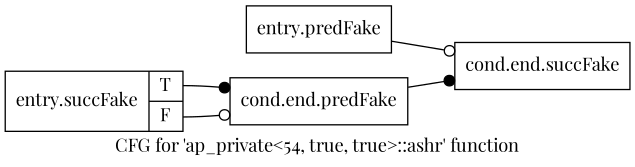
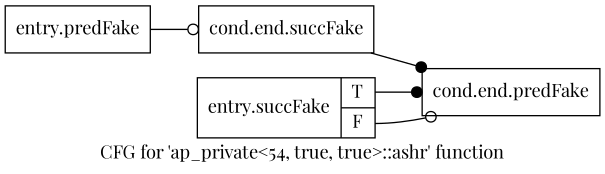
edge "cond.end.predFake" -> "cond.end.succFake": reversed
